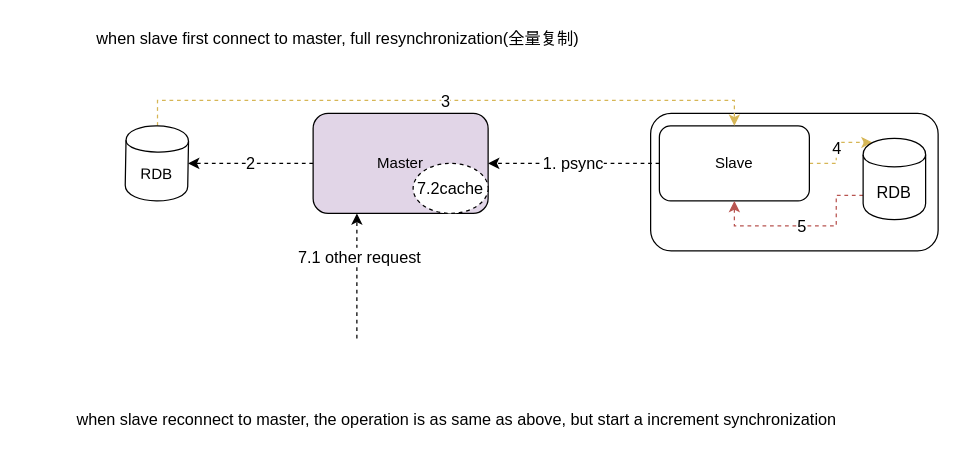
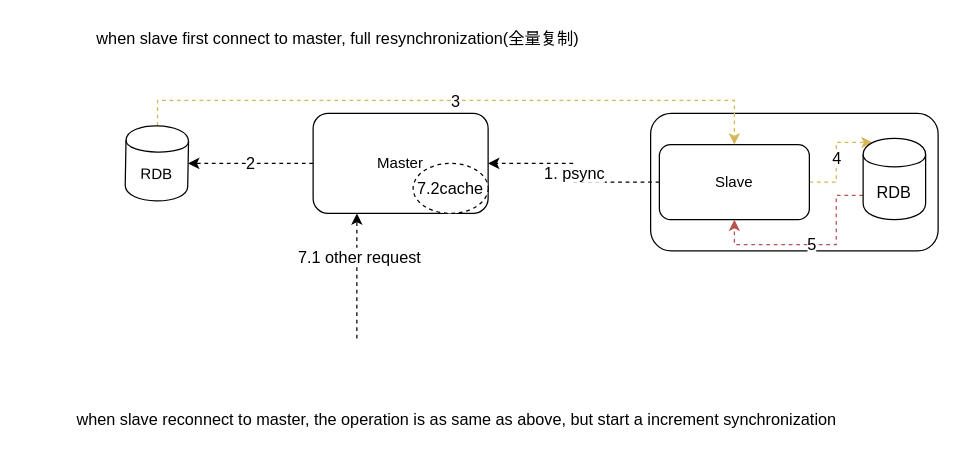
node "Master": fillcolor #e1d5e7 -> #ffffff
node "Slave": moved (734, 163) -> (734, 182)
